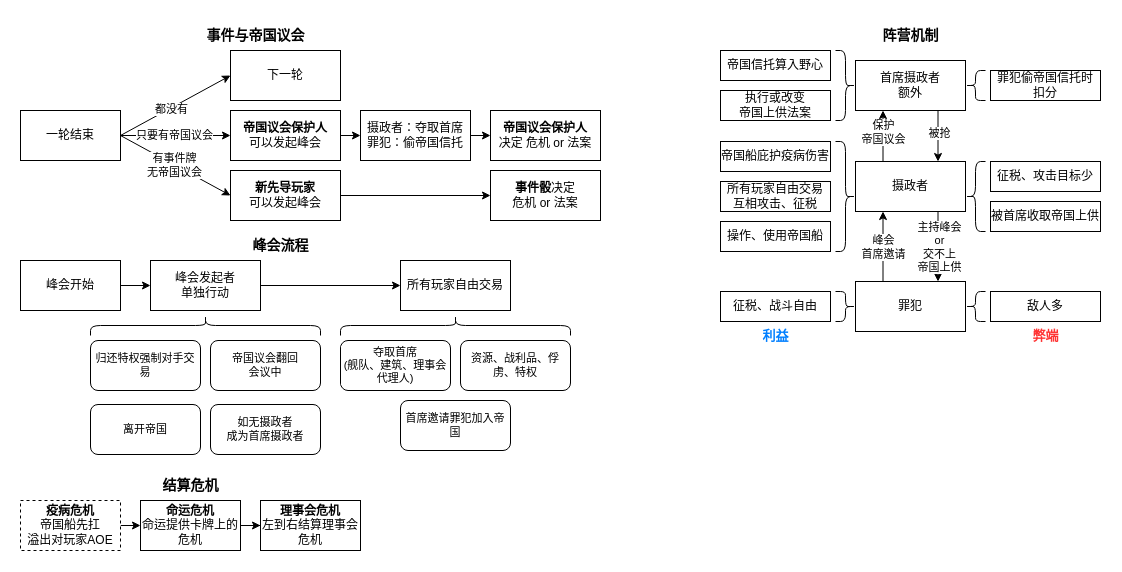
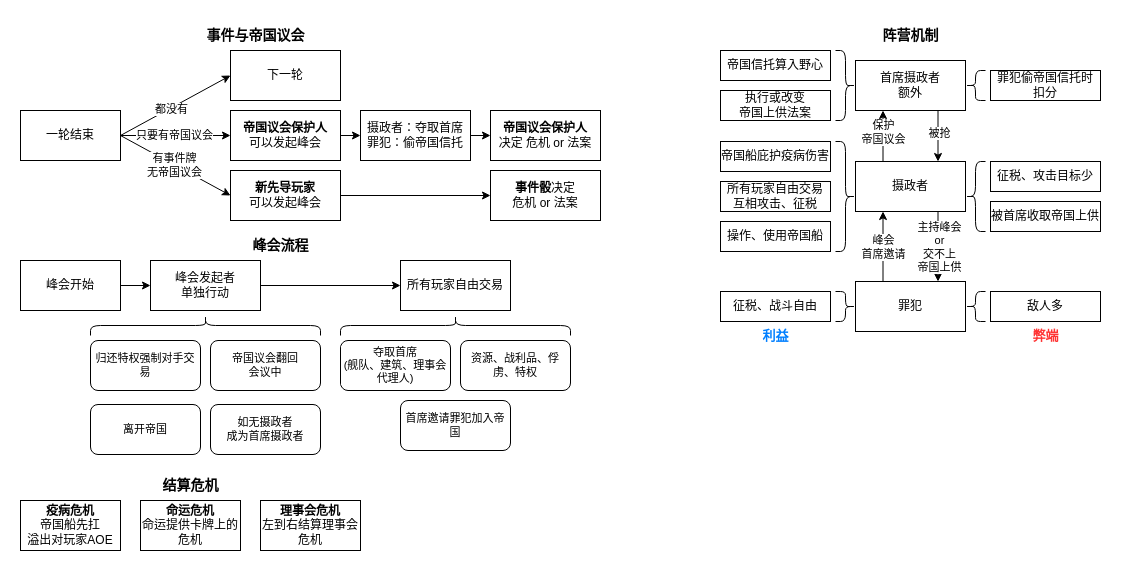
node "疫病危机 帝国船先扛 溢出对玩家AOE": style dashed -> solid
edge "疫病危机 帝国船先扛 溢出对玩家AOE" -> "命运危机 命运提供卡牌上的危机": removed
edge "命运危机 命运提供卡牌上的危机" -> "理事会危机 左到右结算理事会危机": removed
